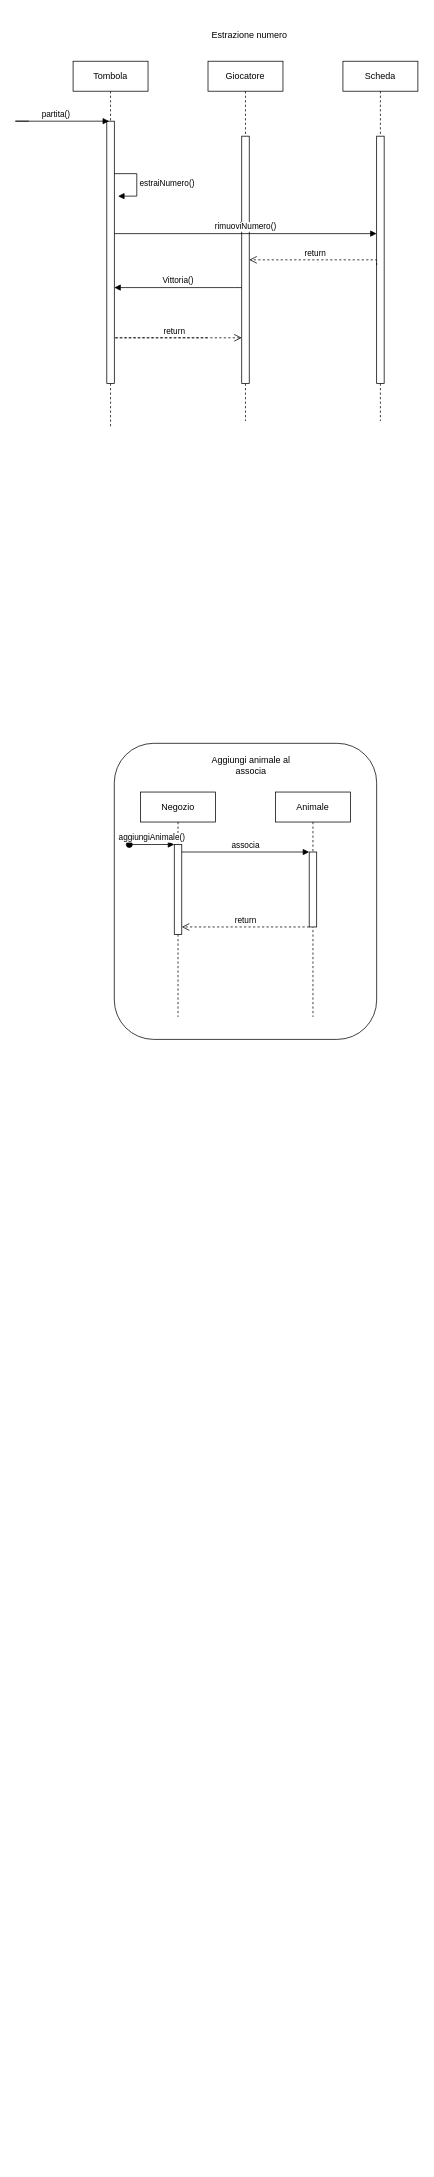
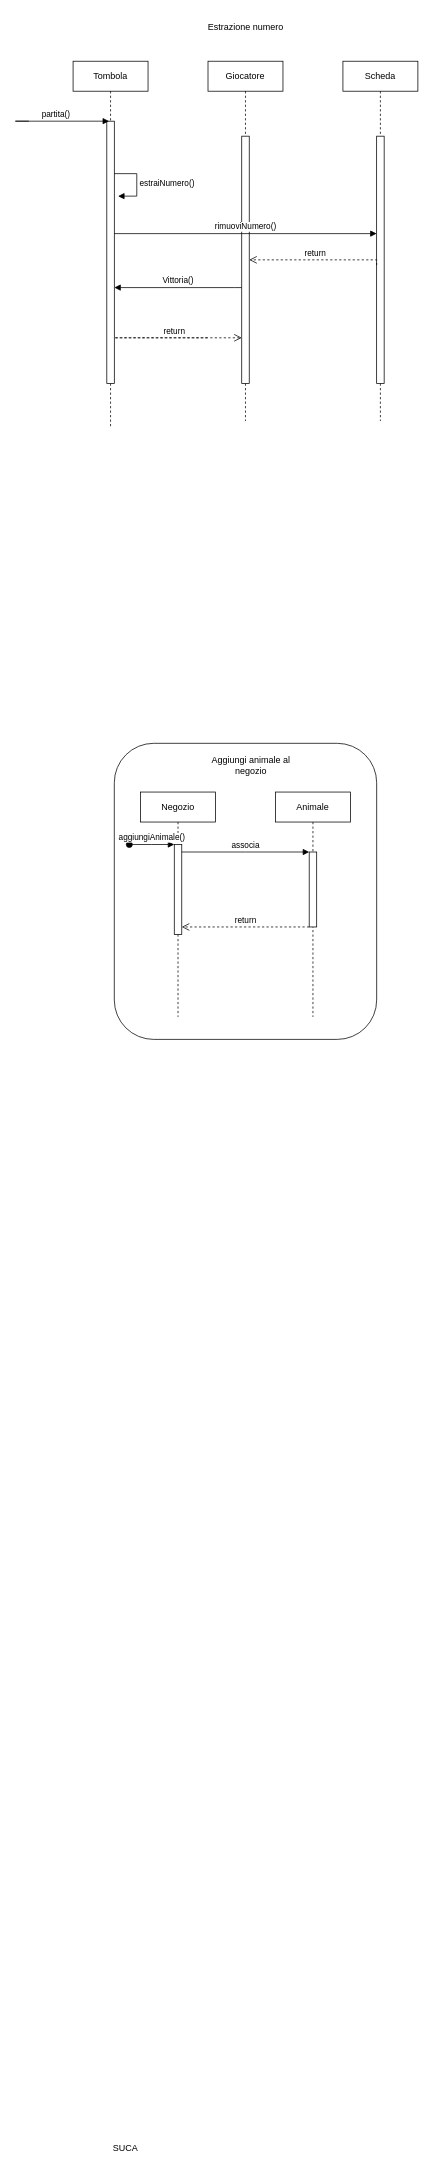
node "Estrazione numero": moved (249, 34) -> (246, 27)
node "Aggiungi animale al associa": label "Aggiungi animale al associa" -> "Aggiungi animale al negozio"
node "SUCA": added
